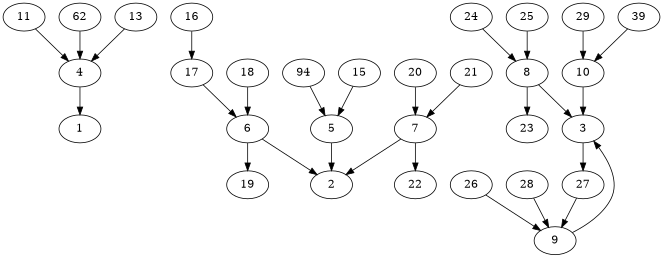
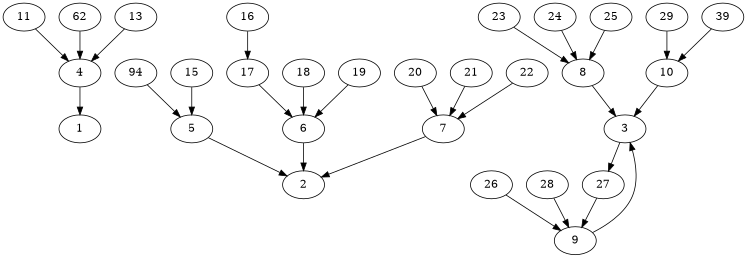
edge "8" -> "23": reversed
edge "6" -> "19": reversed
edge "7" -> "22": reversed
